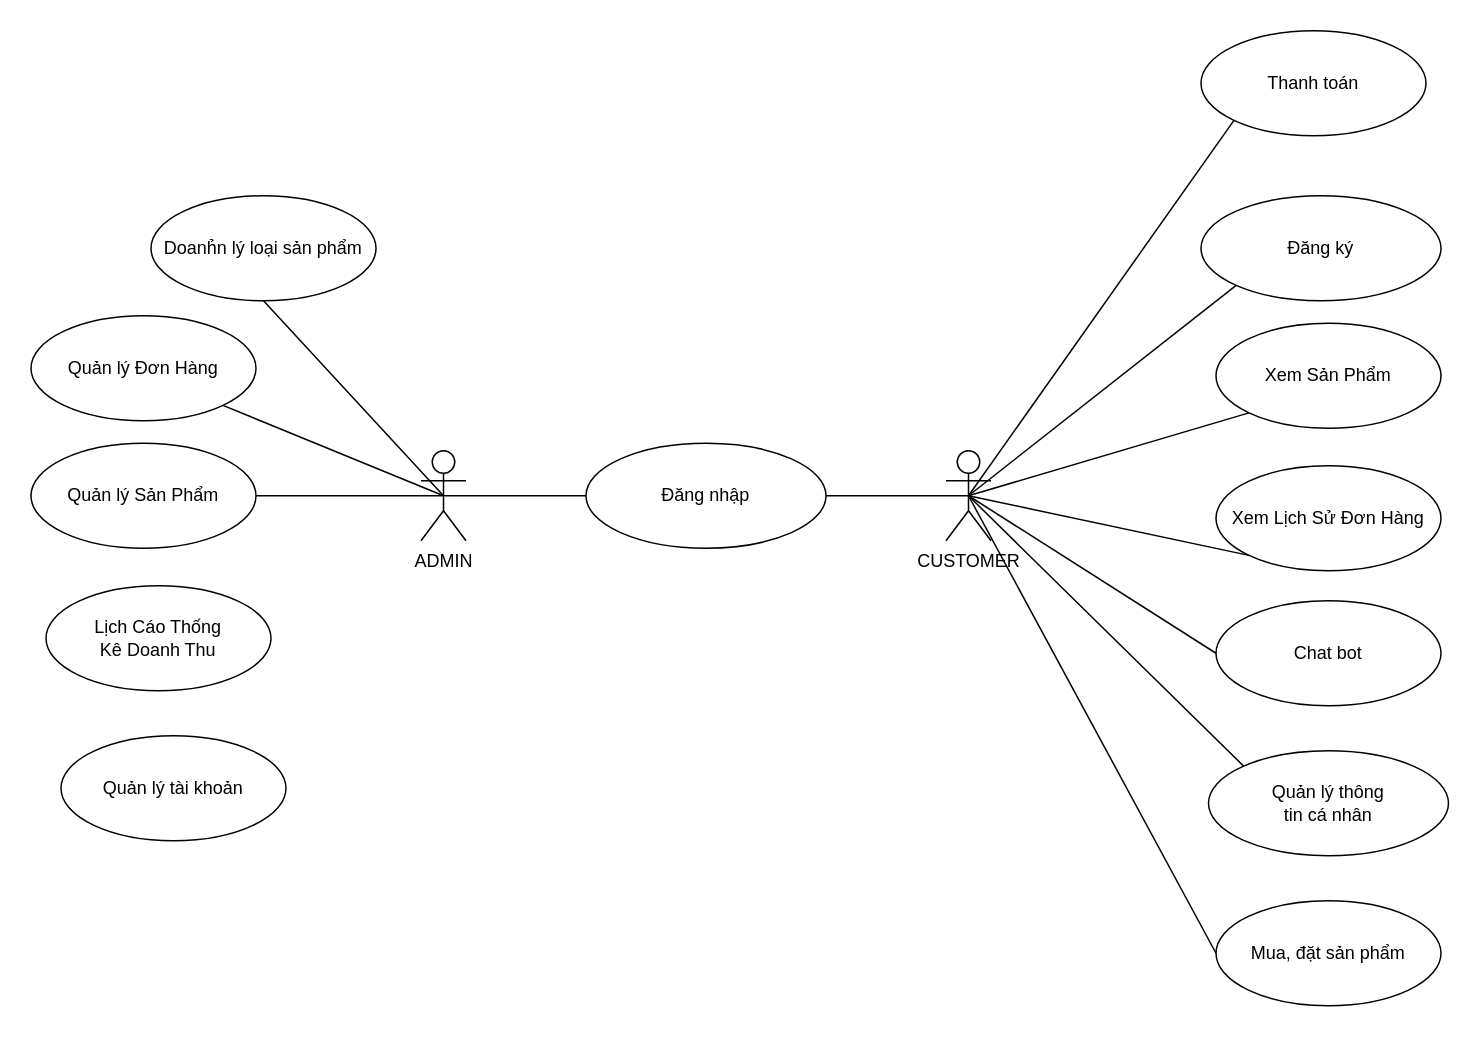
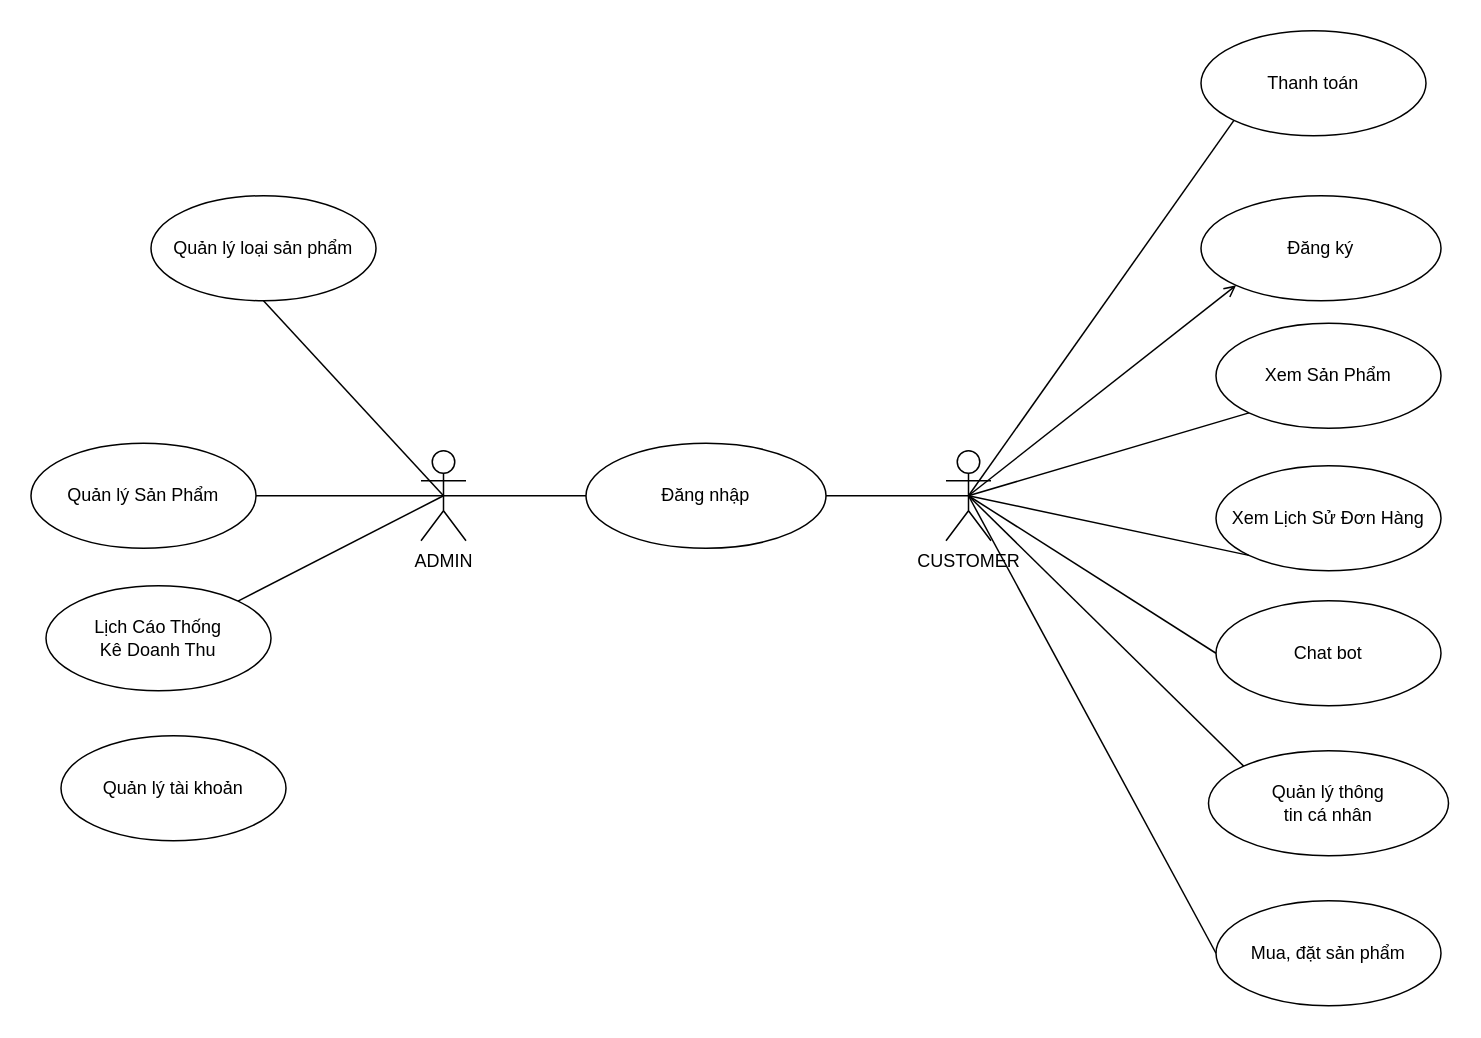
node "Doanh̉n lý loại sản phẩm": label "Doanh̉n lý loại sản phẩm" -> "Quản lý loại sản phẩm"
edge "Đăng ký" -- "CUSTOMER": arrowhead none -> open
node "Quản lý Đơn Hàng": removed
edge "Quản lý Đơn Hàng" -- "ADMIN": removed
edge "ADMIN" -- "Lịch Cáo Thống Kê Doanh Thu": added
